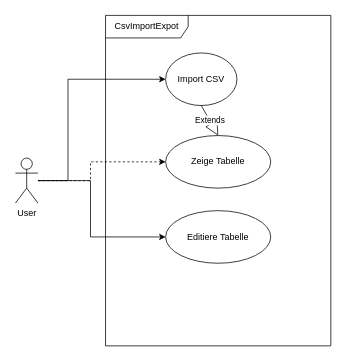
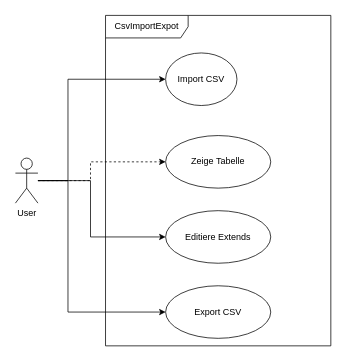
edge "Import CSV" -> "Zeige Tabelle": removed, label "Extends"
node "Editiere Tabelle": label "Editiere Tabelle" -> "Editiere Extends"
edge "User" -> "Export CSV": added
node "Export CSV": added
